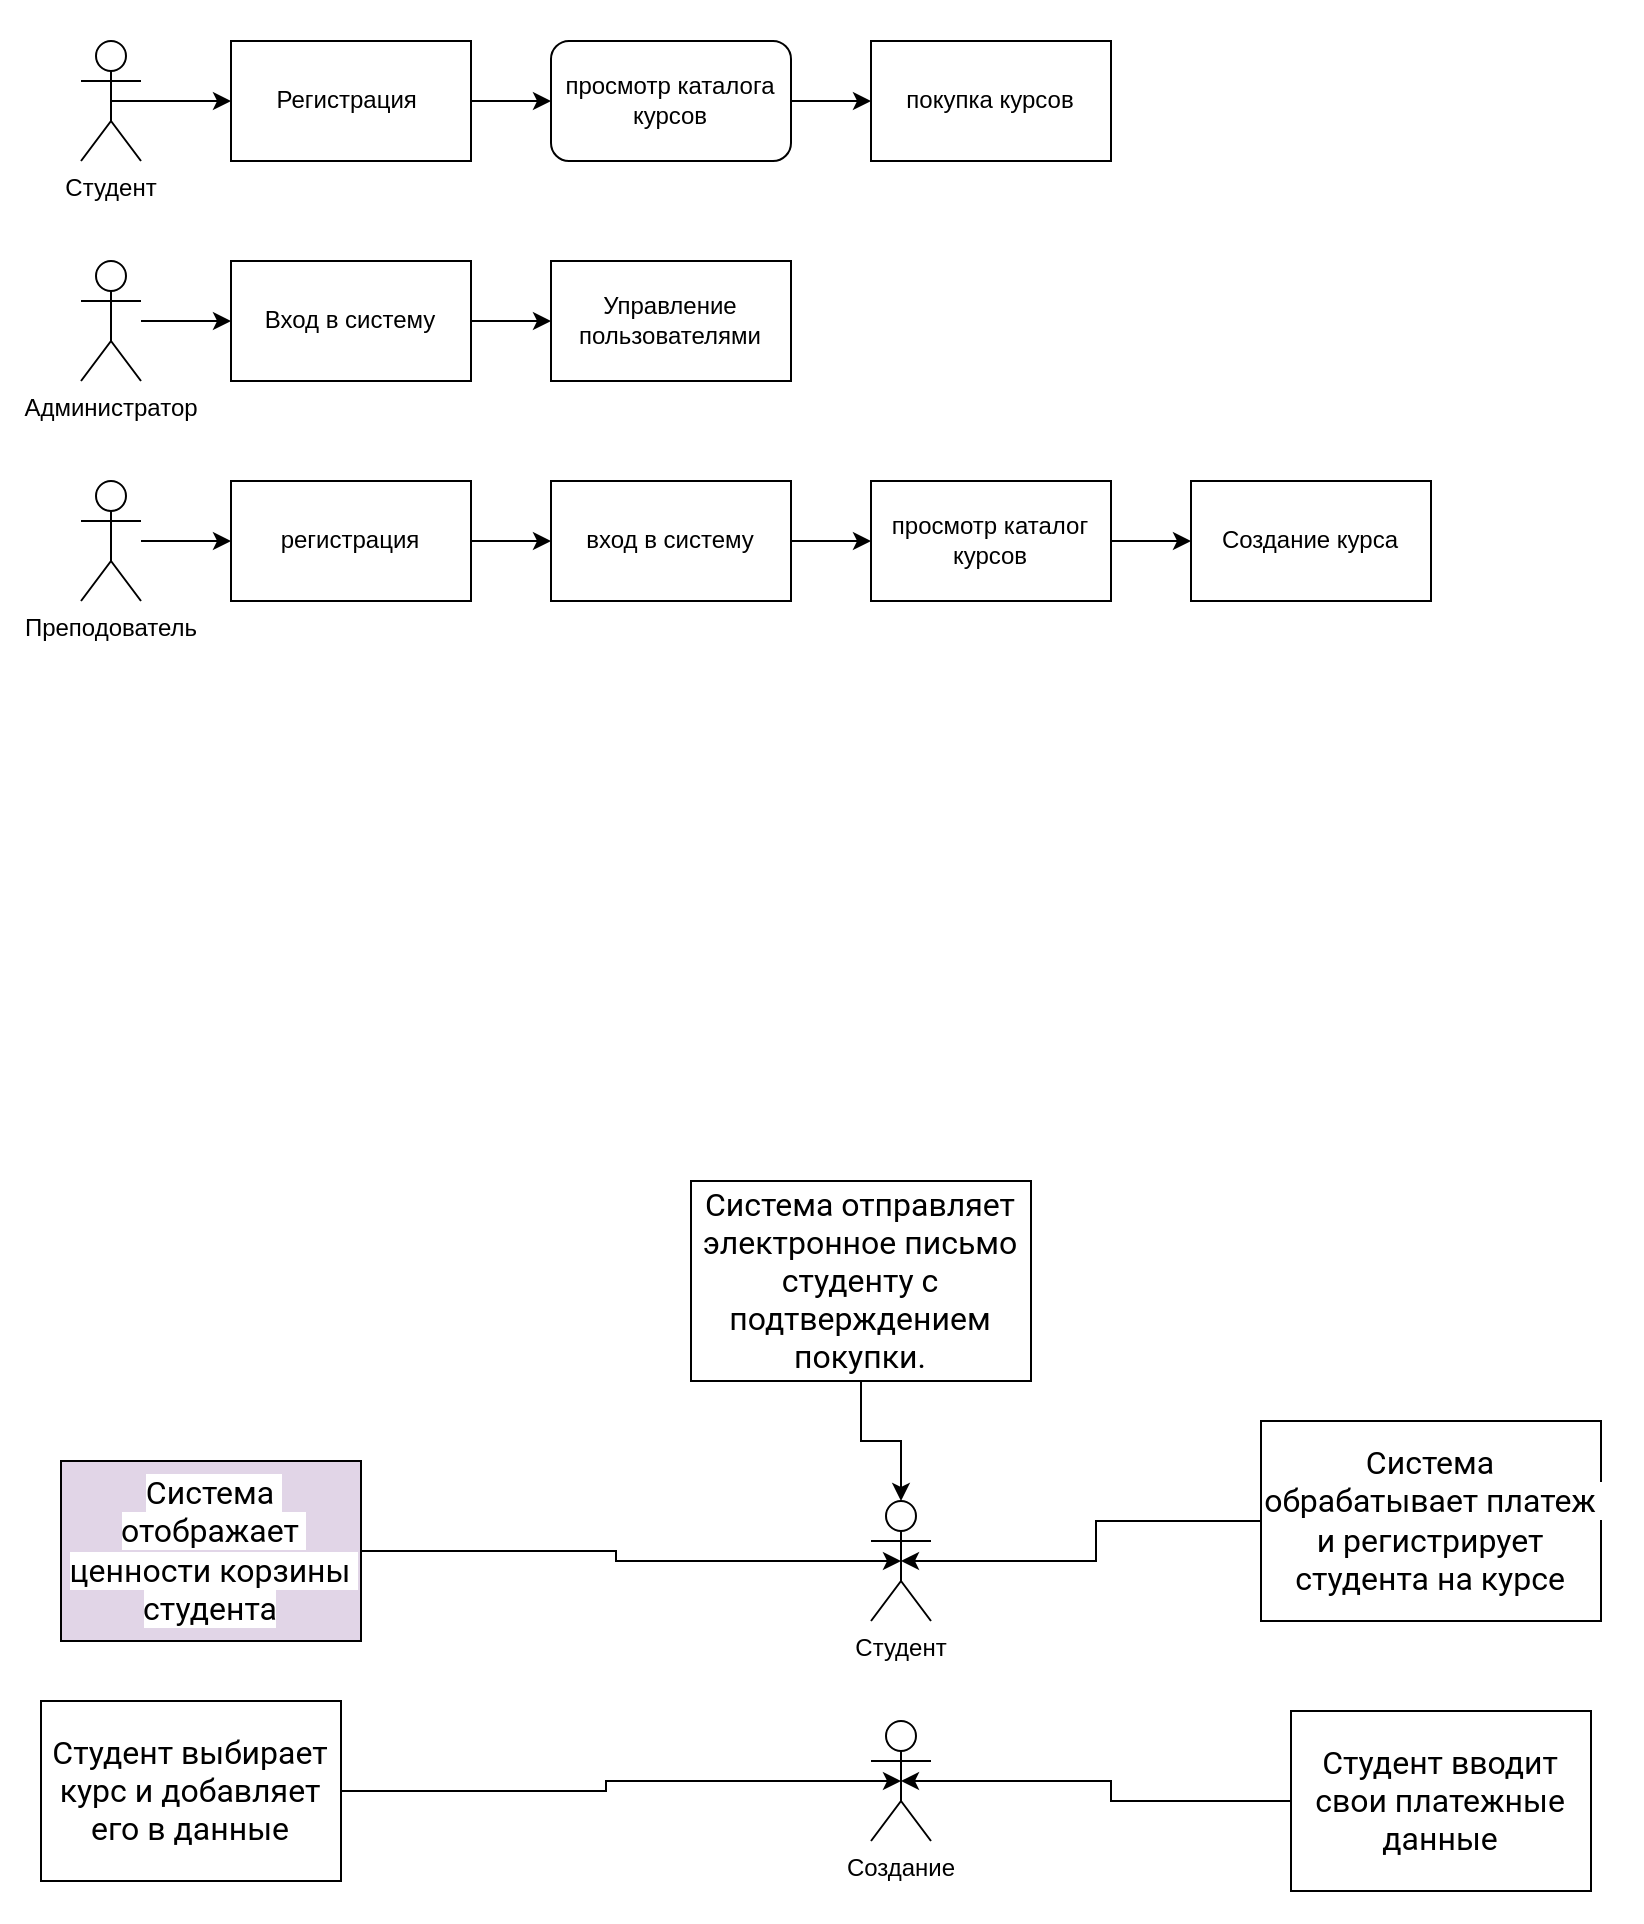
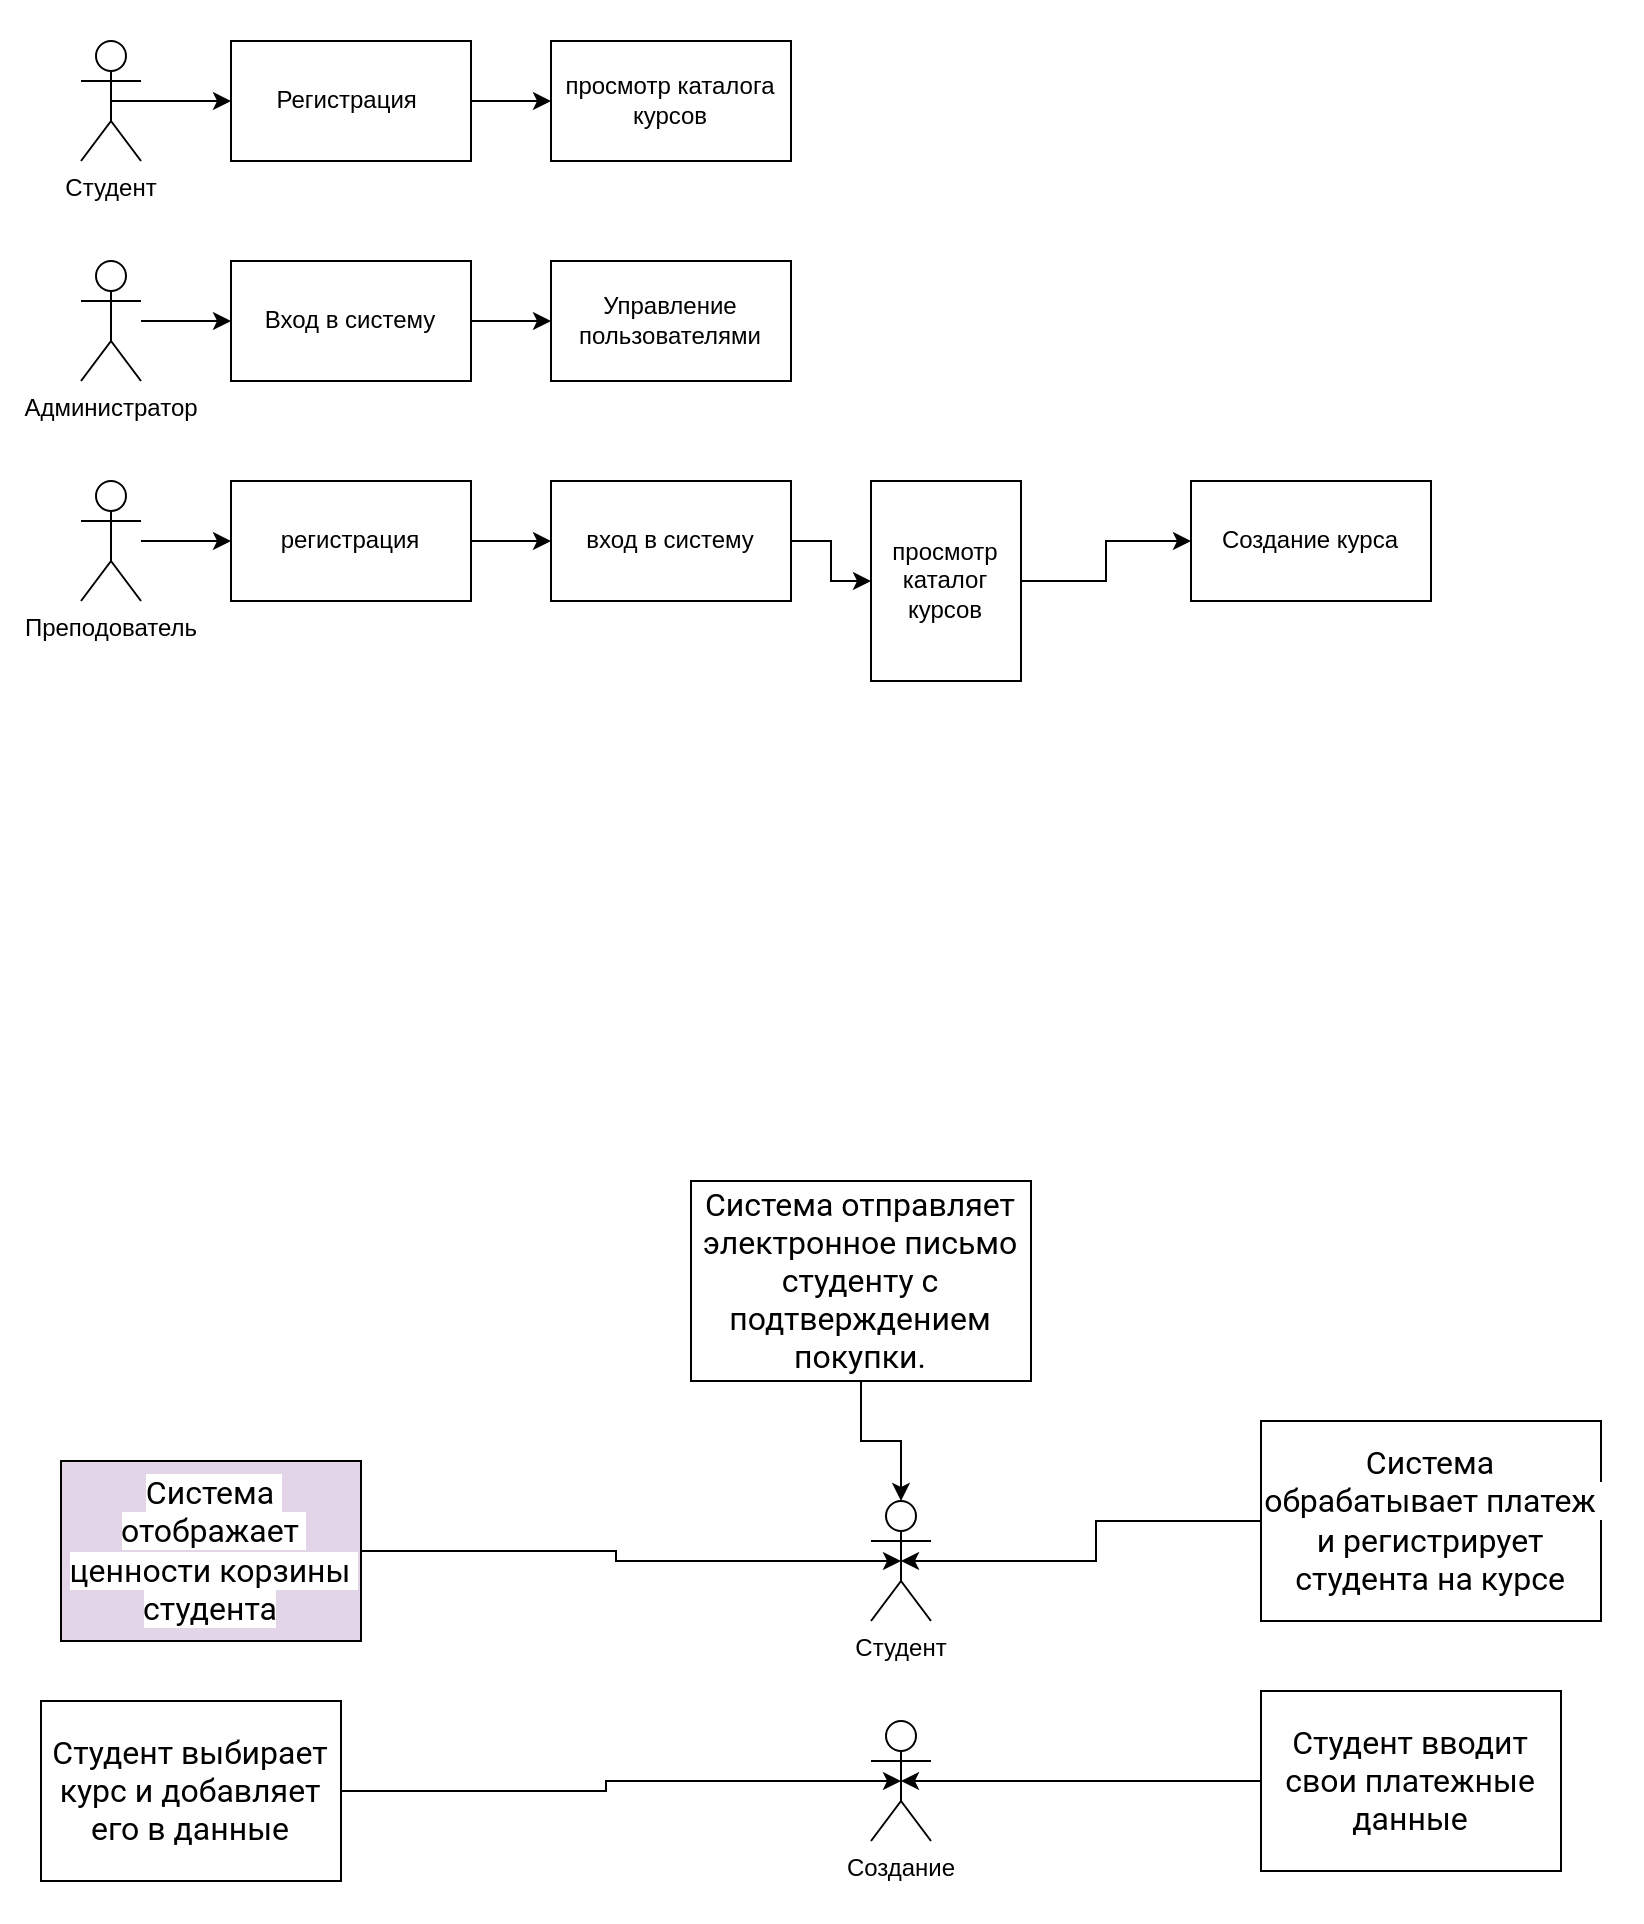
node "просмотр каталога курсов": shape rounded rectangle -> rectangle
edge "просмотр каталога курсов" -> "покупка курсов": removed
node "покупка курсов": removed
node "просмотр каталог курсов": size 240x120 -> 150x200
node "Студент вводит свои платежные данные": moved (1441, 1801) -> (1411, 1781)
